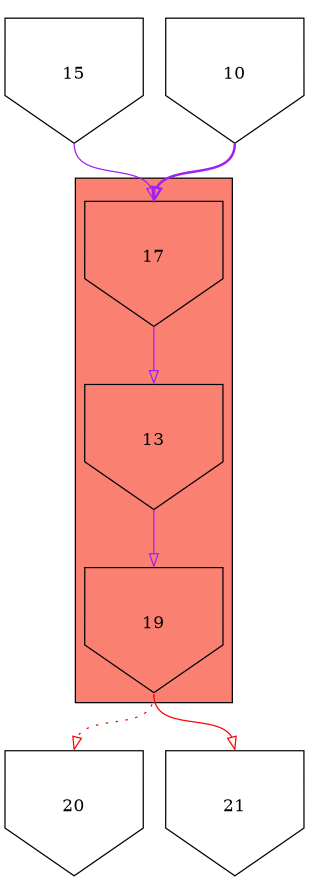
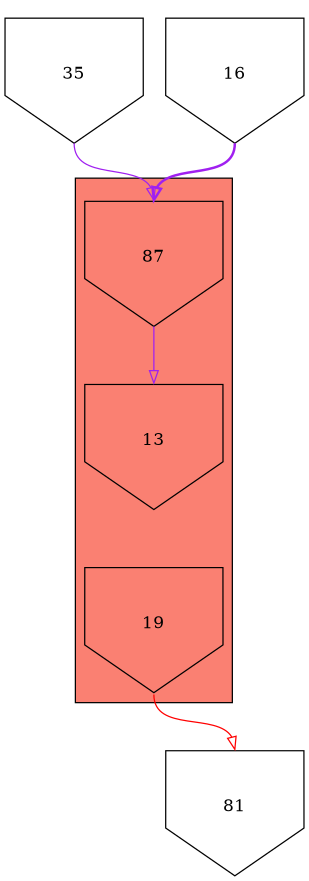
node "15": label "15" -> "35"
node "10": label "10" -> "16"
node "17": label "17" -> "87"
edge "13" -> "19": removed
node "20": removed
node "21": label "21" -> "81"
